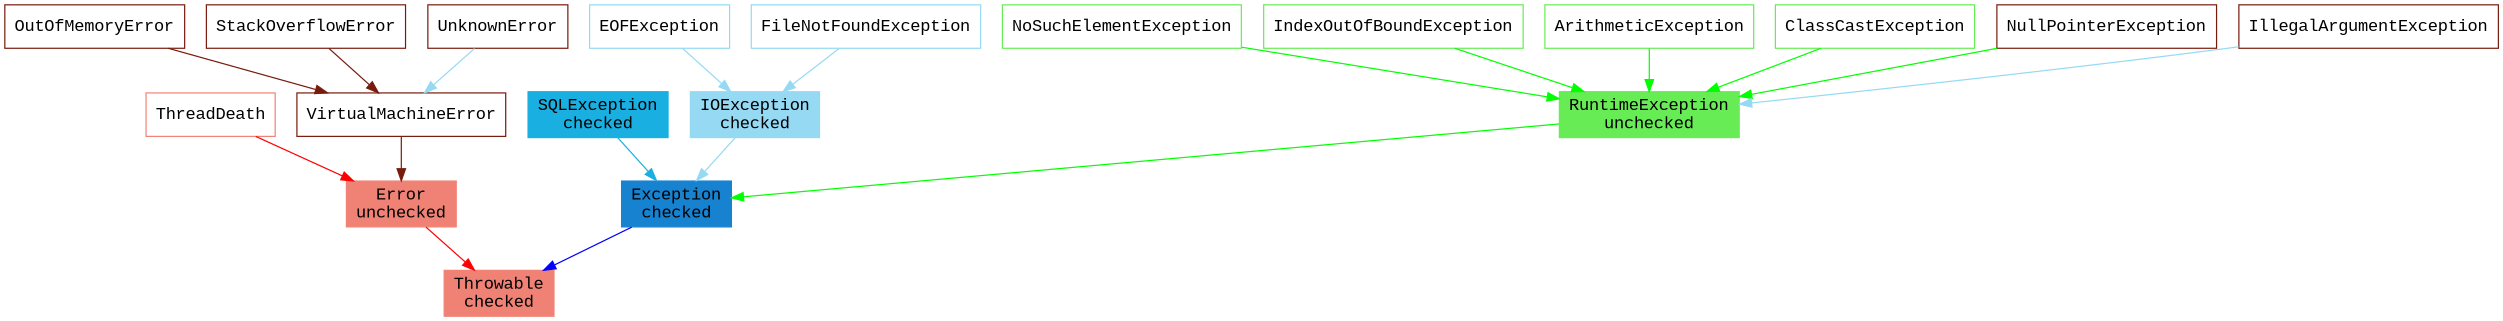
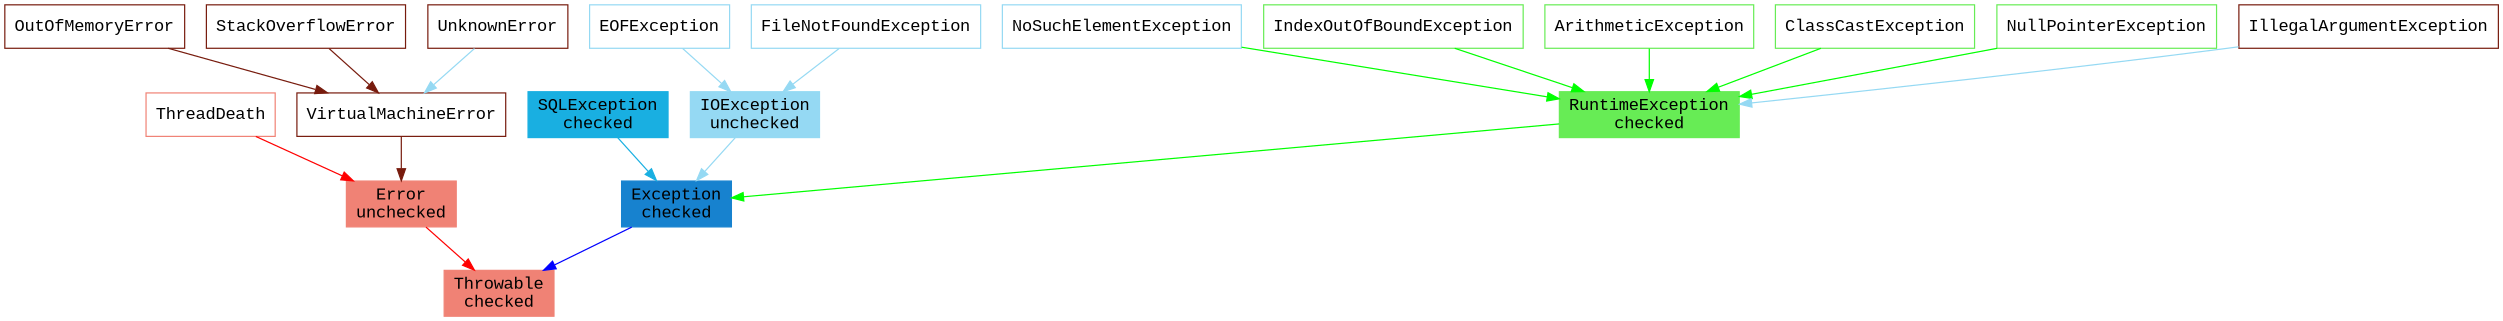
node "NoSuchElementException": color #67ec55 -> #95d9f3
node "NullPointerException": color #771b0d -> #67ec55
node "IOException checked": label "IOException checked" -> "IOException unchecked"
node "RuntimeException unchecked": label "RuntimeException unchecked" -> "RuntimeException checked"
